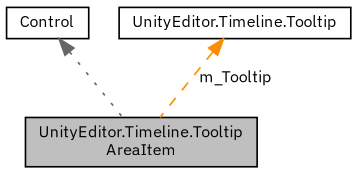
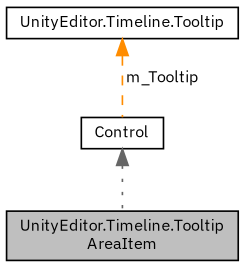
edge "UnityEditor.Timeline.Tooltip AreaItem" -> "UnityEditor.Timeline.Tooltip": now "Control" -> "UnityEditor.Timeline.Tooltip"
